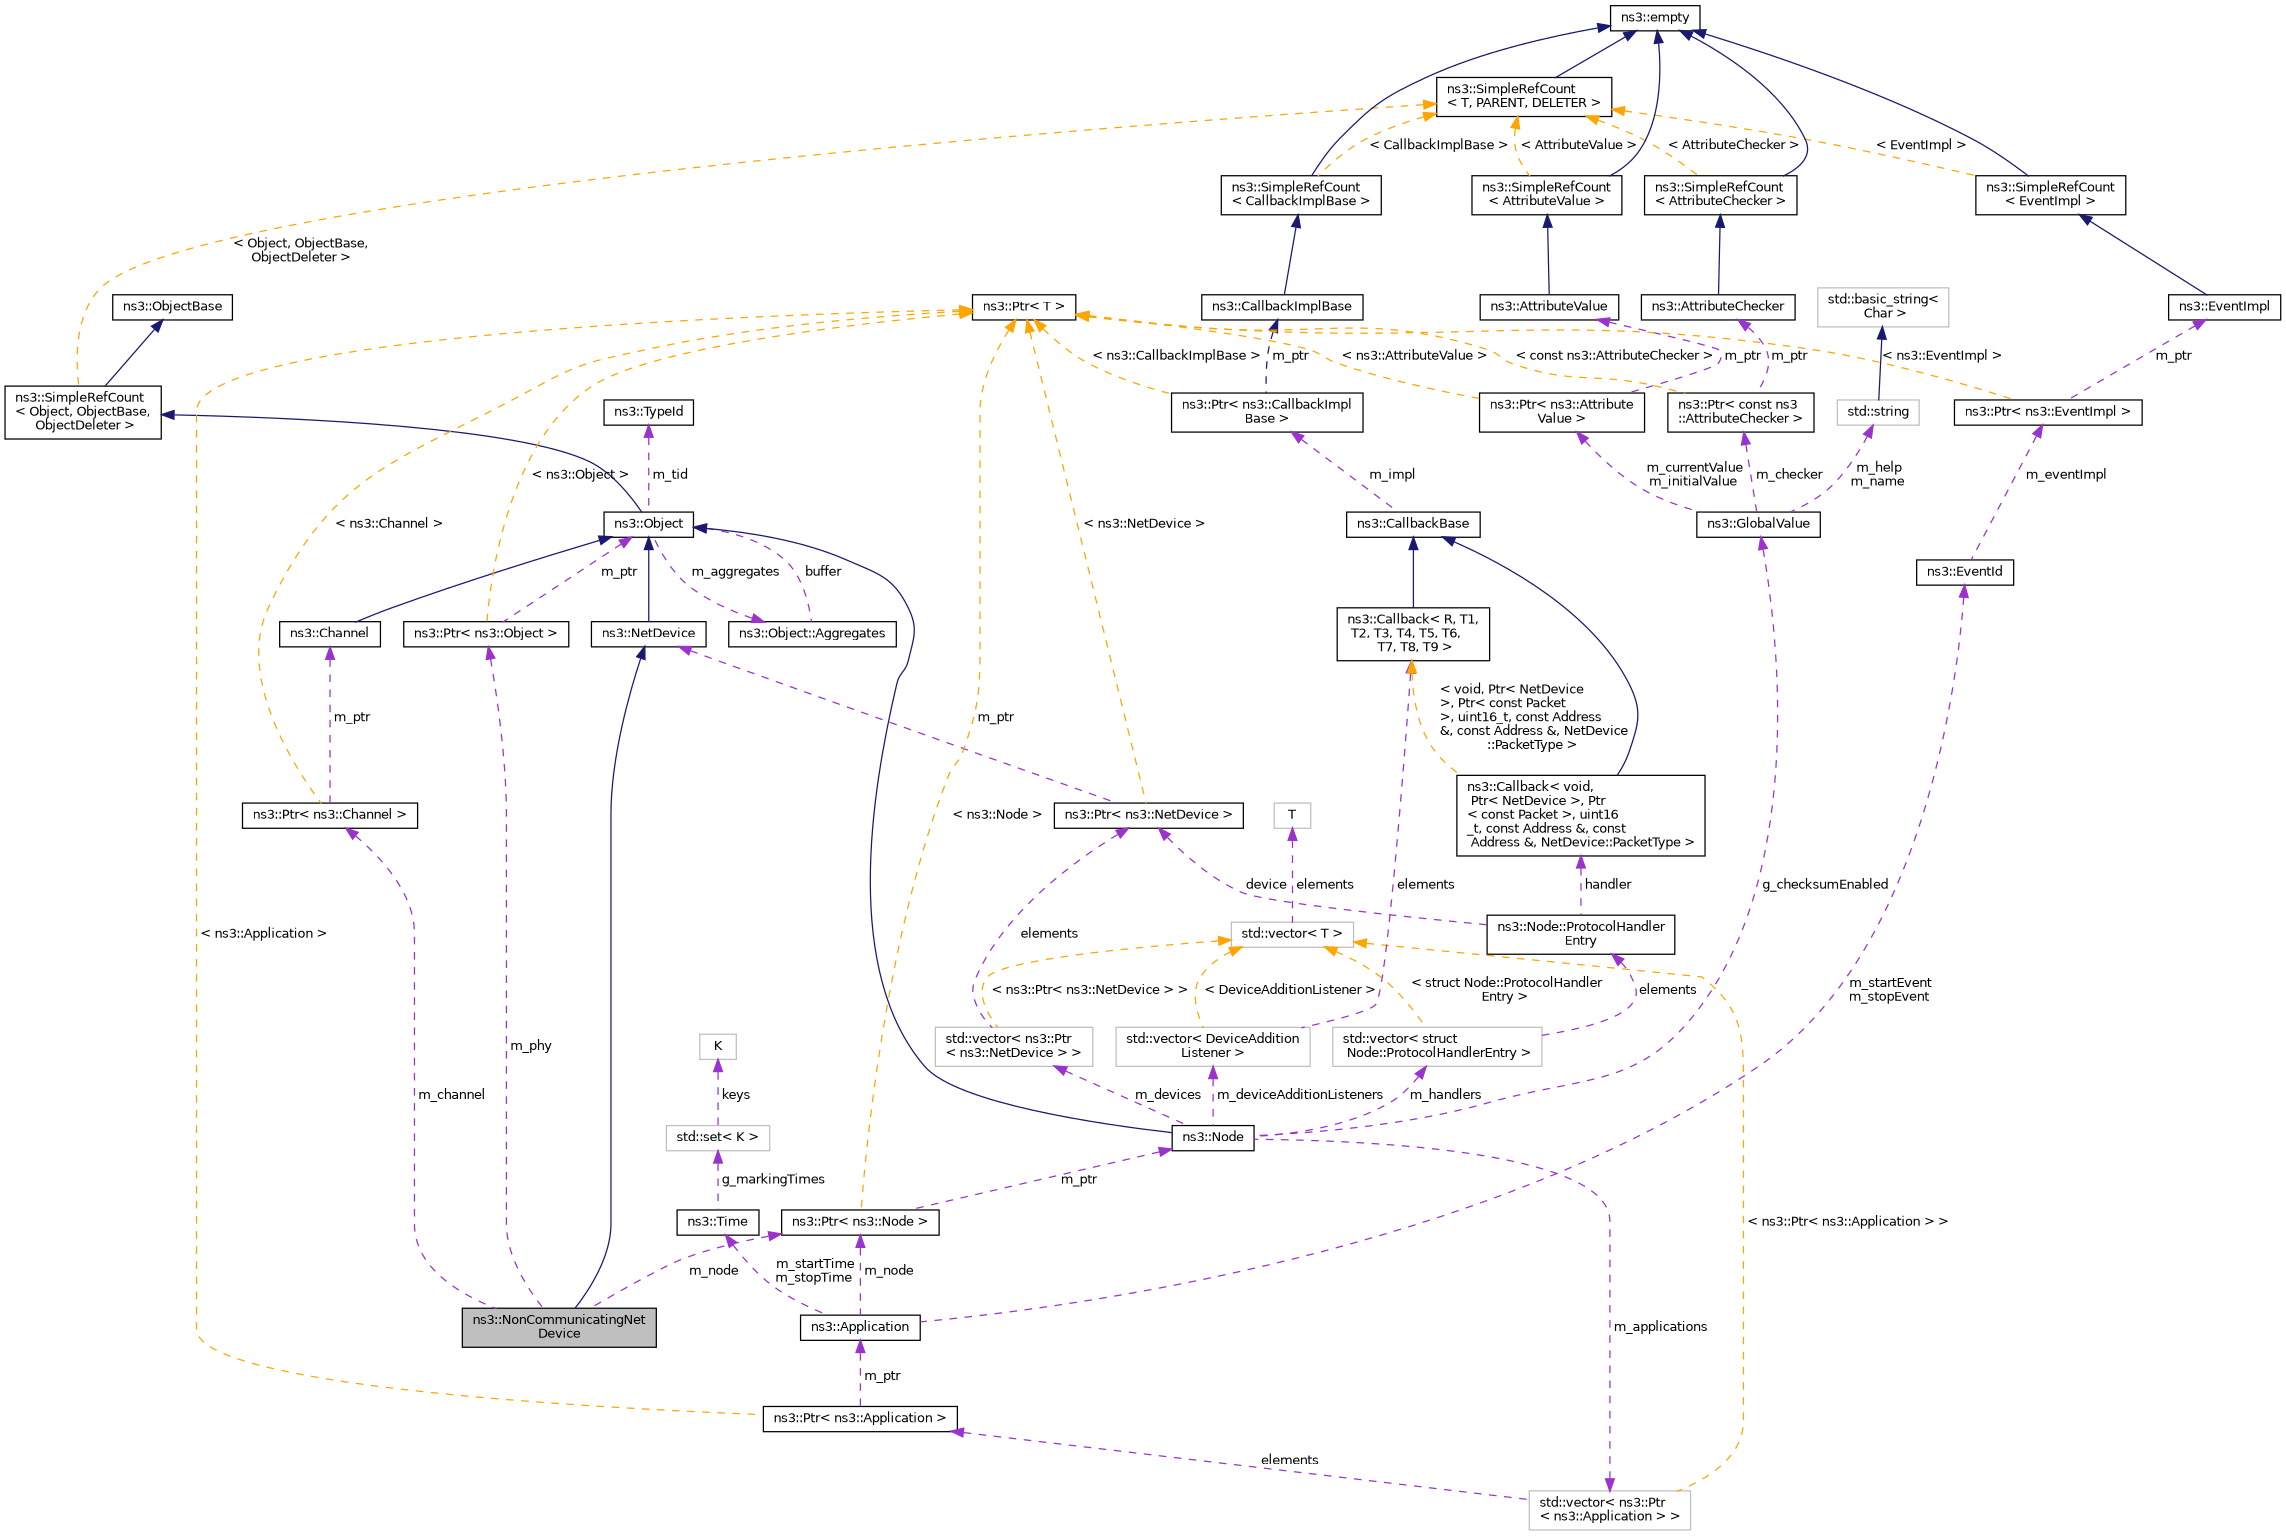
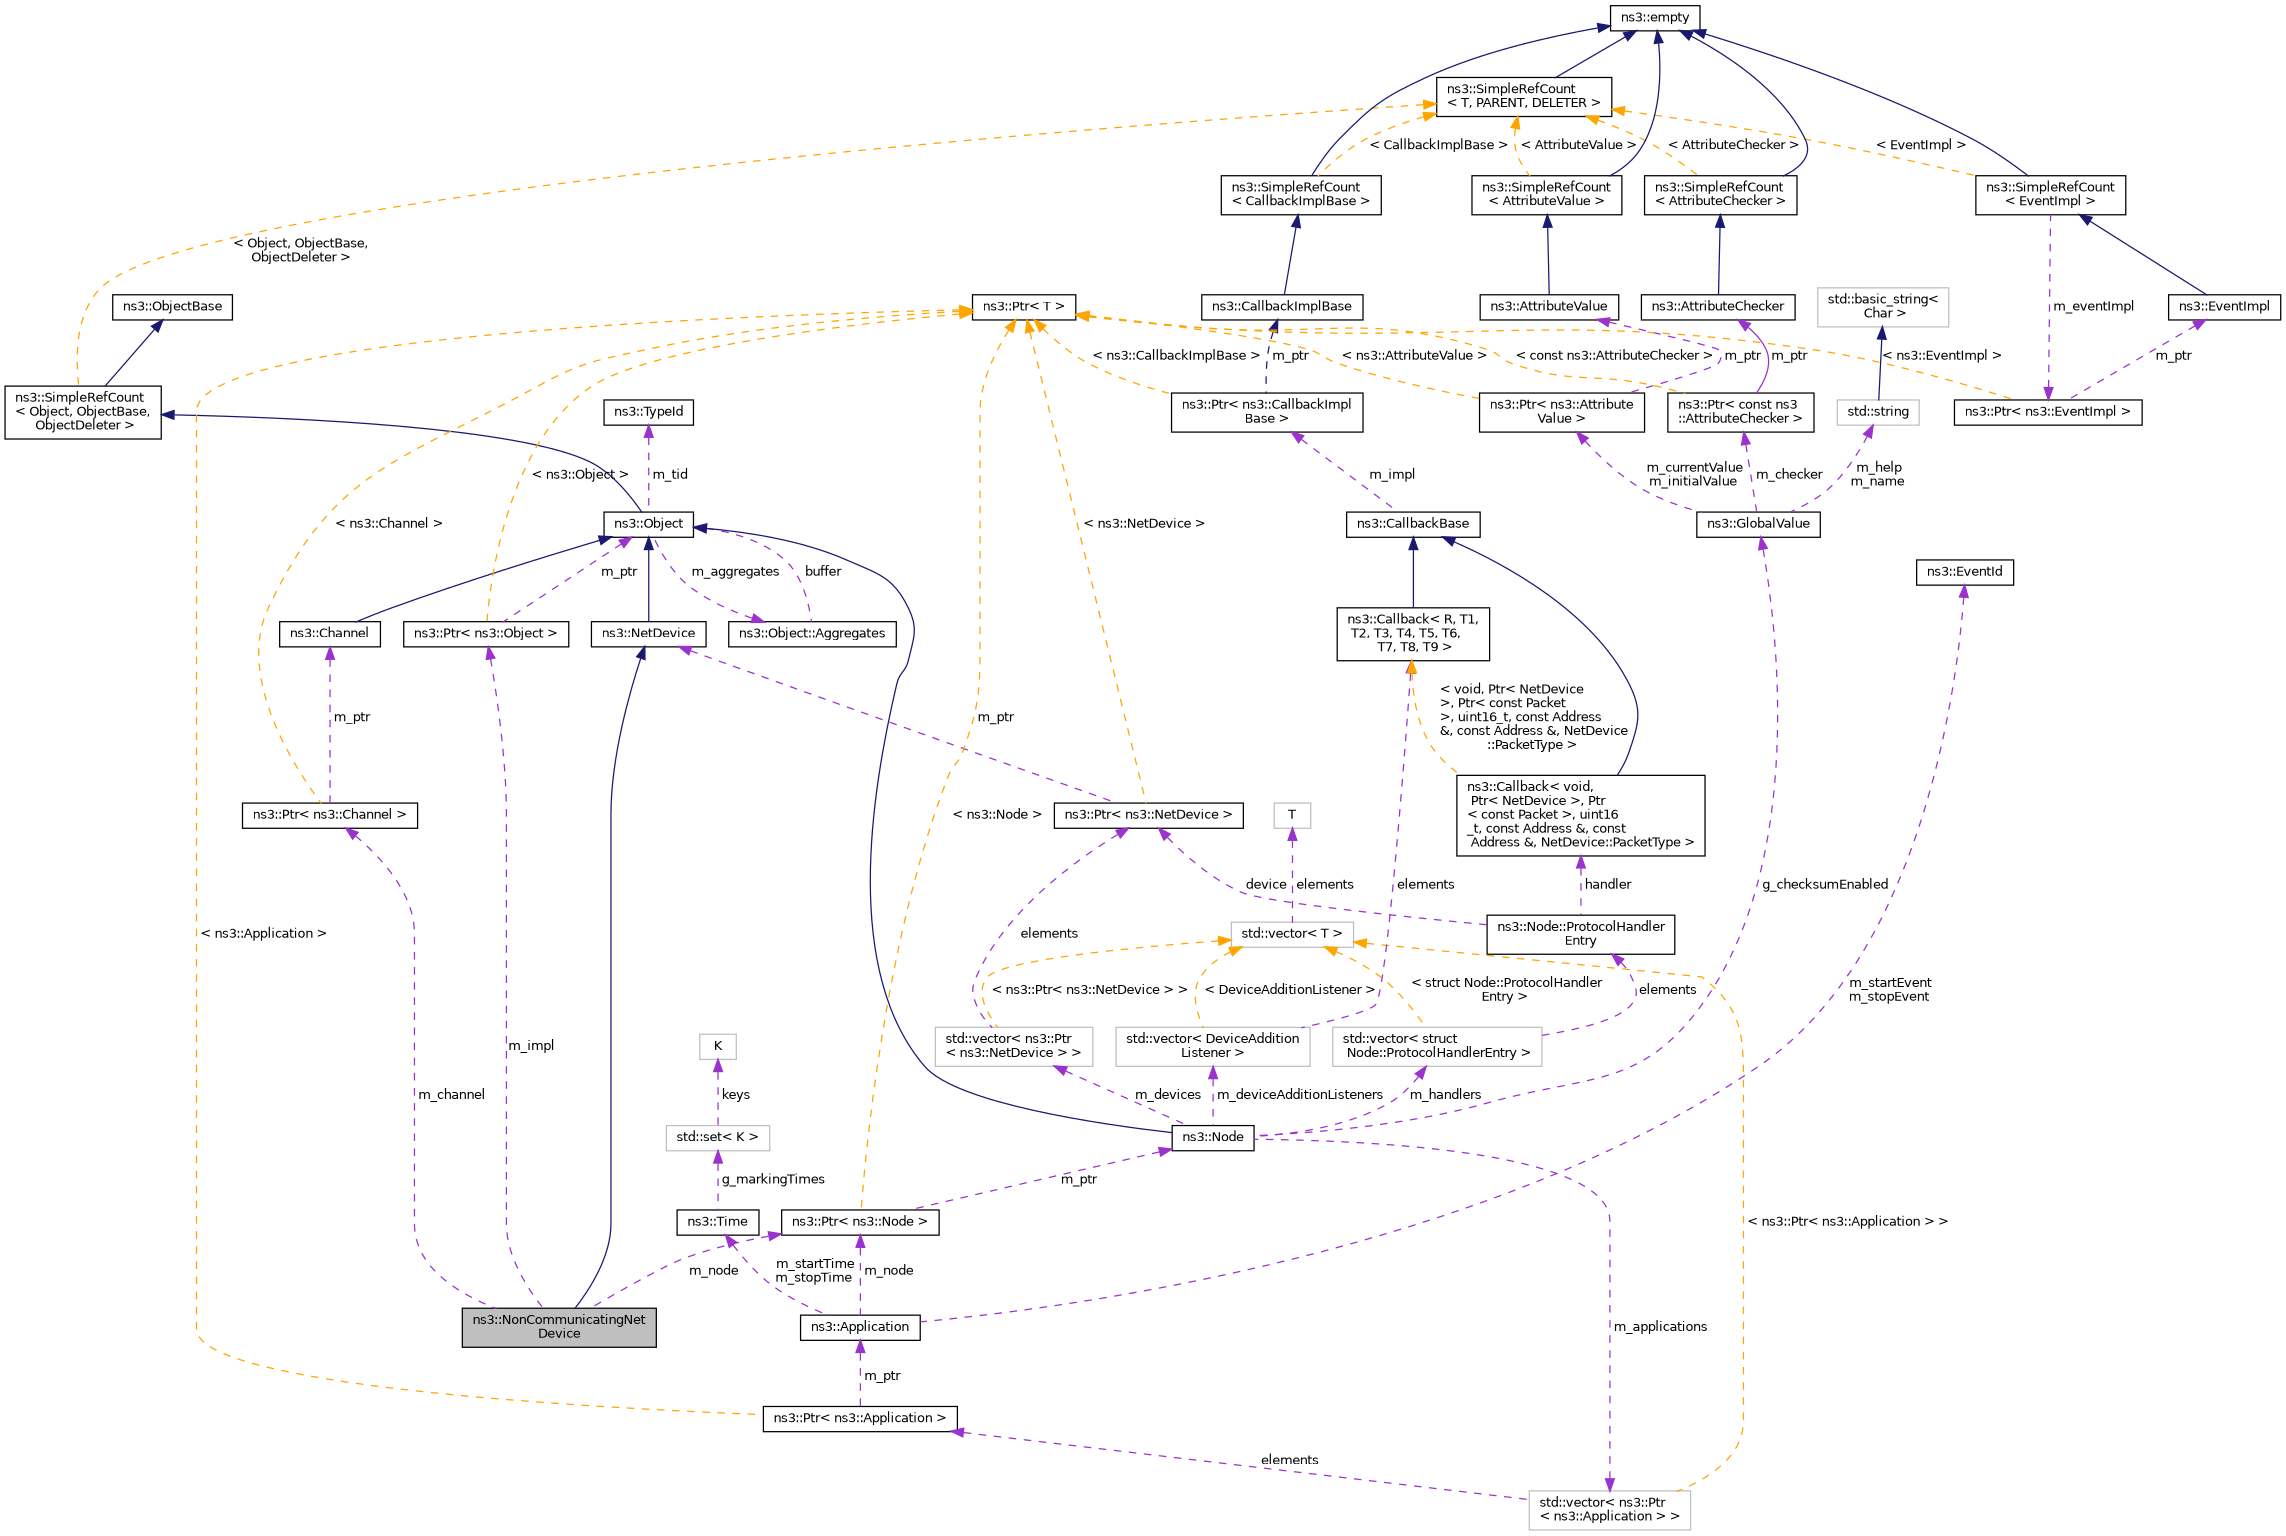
edge "ns3::Ptr< const ns3 ::AttributeChecker >" -> "ns3::AttributeChecker": style dashed -> solid
edge "ns3::EventId" -> "ns3::Ptr< ns3::EventImpl >": now "ns3::SimpleRefCount < EventImpl >" -> "ns3::Ptr< ns3::EventImpl >"
edge "ns3::NonCommunicatingNet Device" -> "ns3::Ptr< ns3::Object >": label " m_phy" -> " m_impl"
